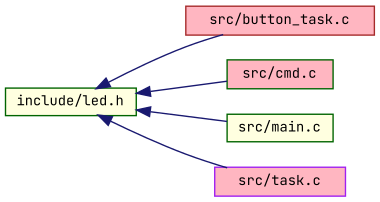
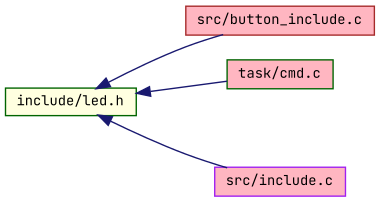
node "src/button_task.c": label "src/button_task.c" -> "src/button_include.c"
node "src/cmd.c": label "src/cmd.c" -> "task/cmd.c"
node "src/main.c": removed
node "src/task.c": label "src/task.c" -> "src/include.c"
